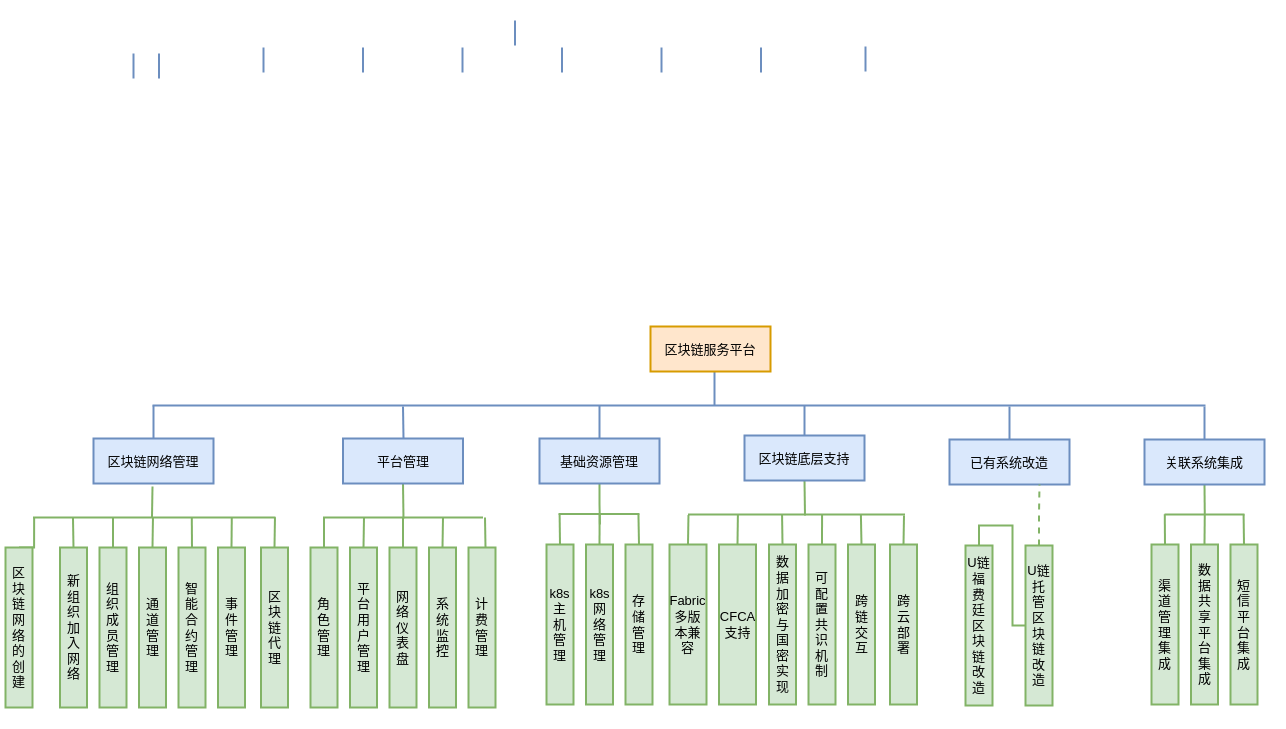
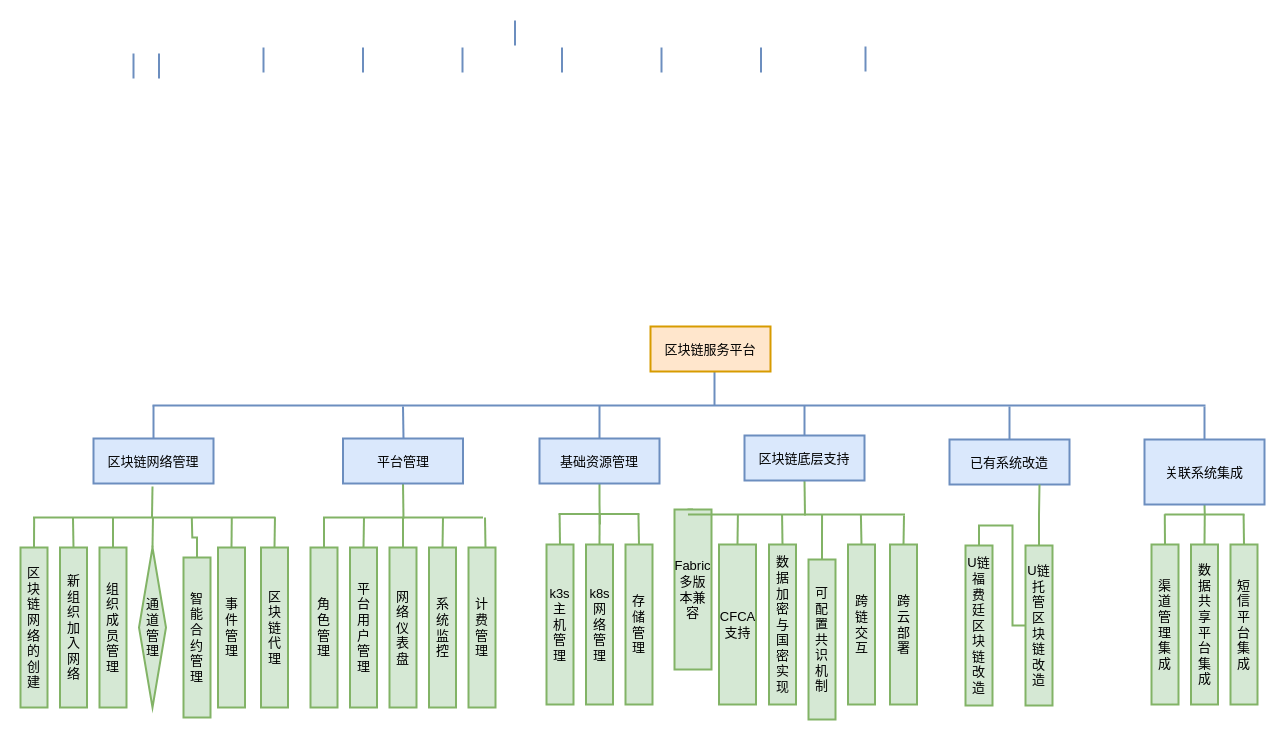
node "关联系统集成": size 120x45 -> 120x65
edge "已有系统改造" -- "U链托管区块链 改造": style dashed -> solid
node "k8s主机管理": label "k8s主机管理" -> "k3s主机管理"
node "Fabric多版本兼容": moved (688, 625) -> (693, 590)
node "可配置共识机制": moved (822, 625) -> (822, 640)
node "区块链网络的创建": moved (19, 628) -> (34, 628)
node "通道管理": shape rectangle -> diamond
node "智能合约管理": moved (192, 628) -> (197, 638)
